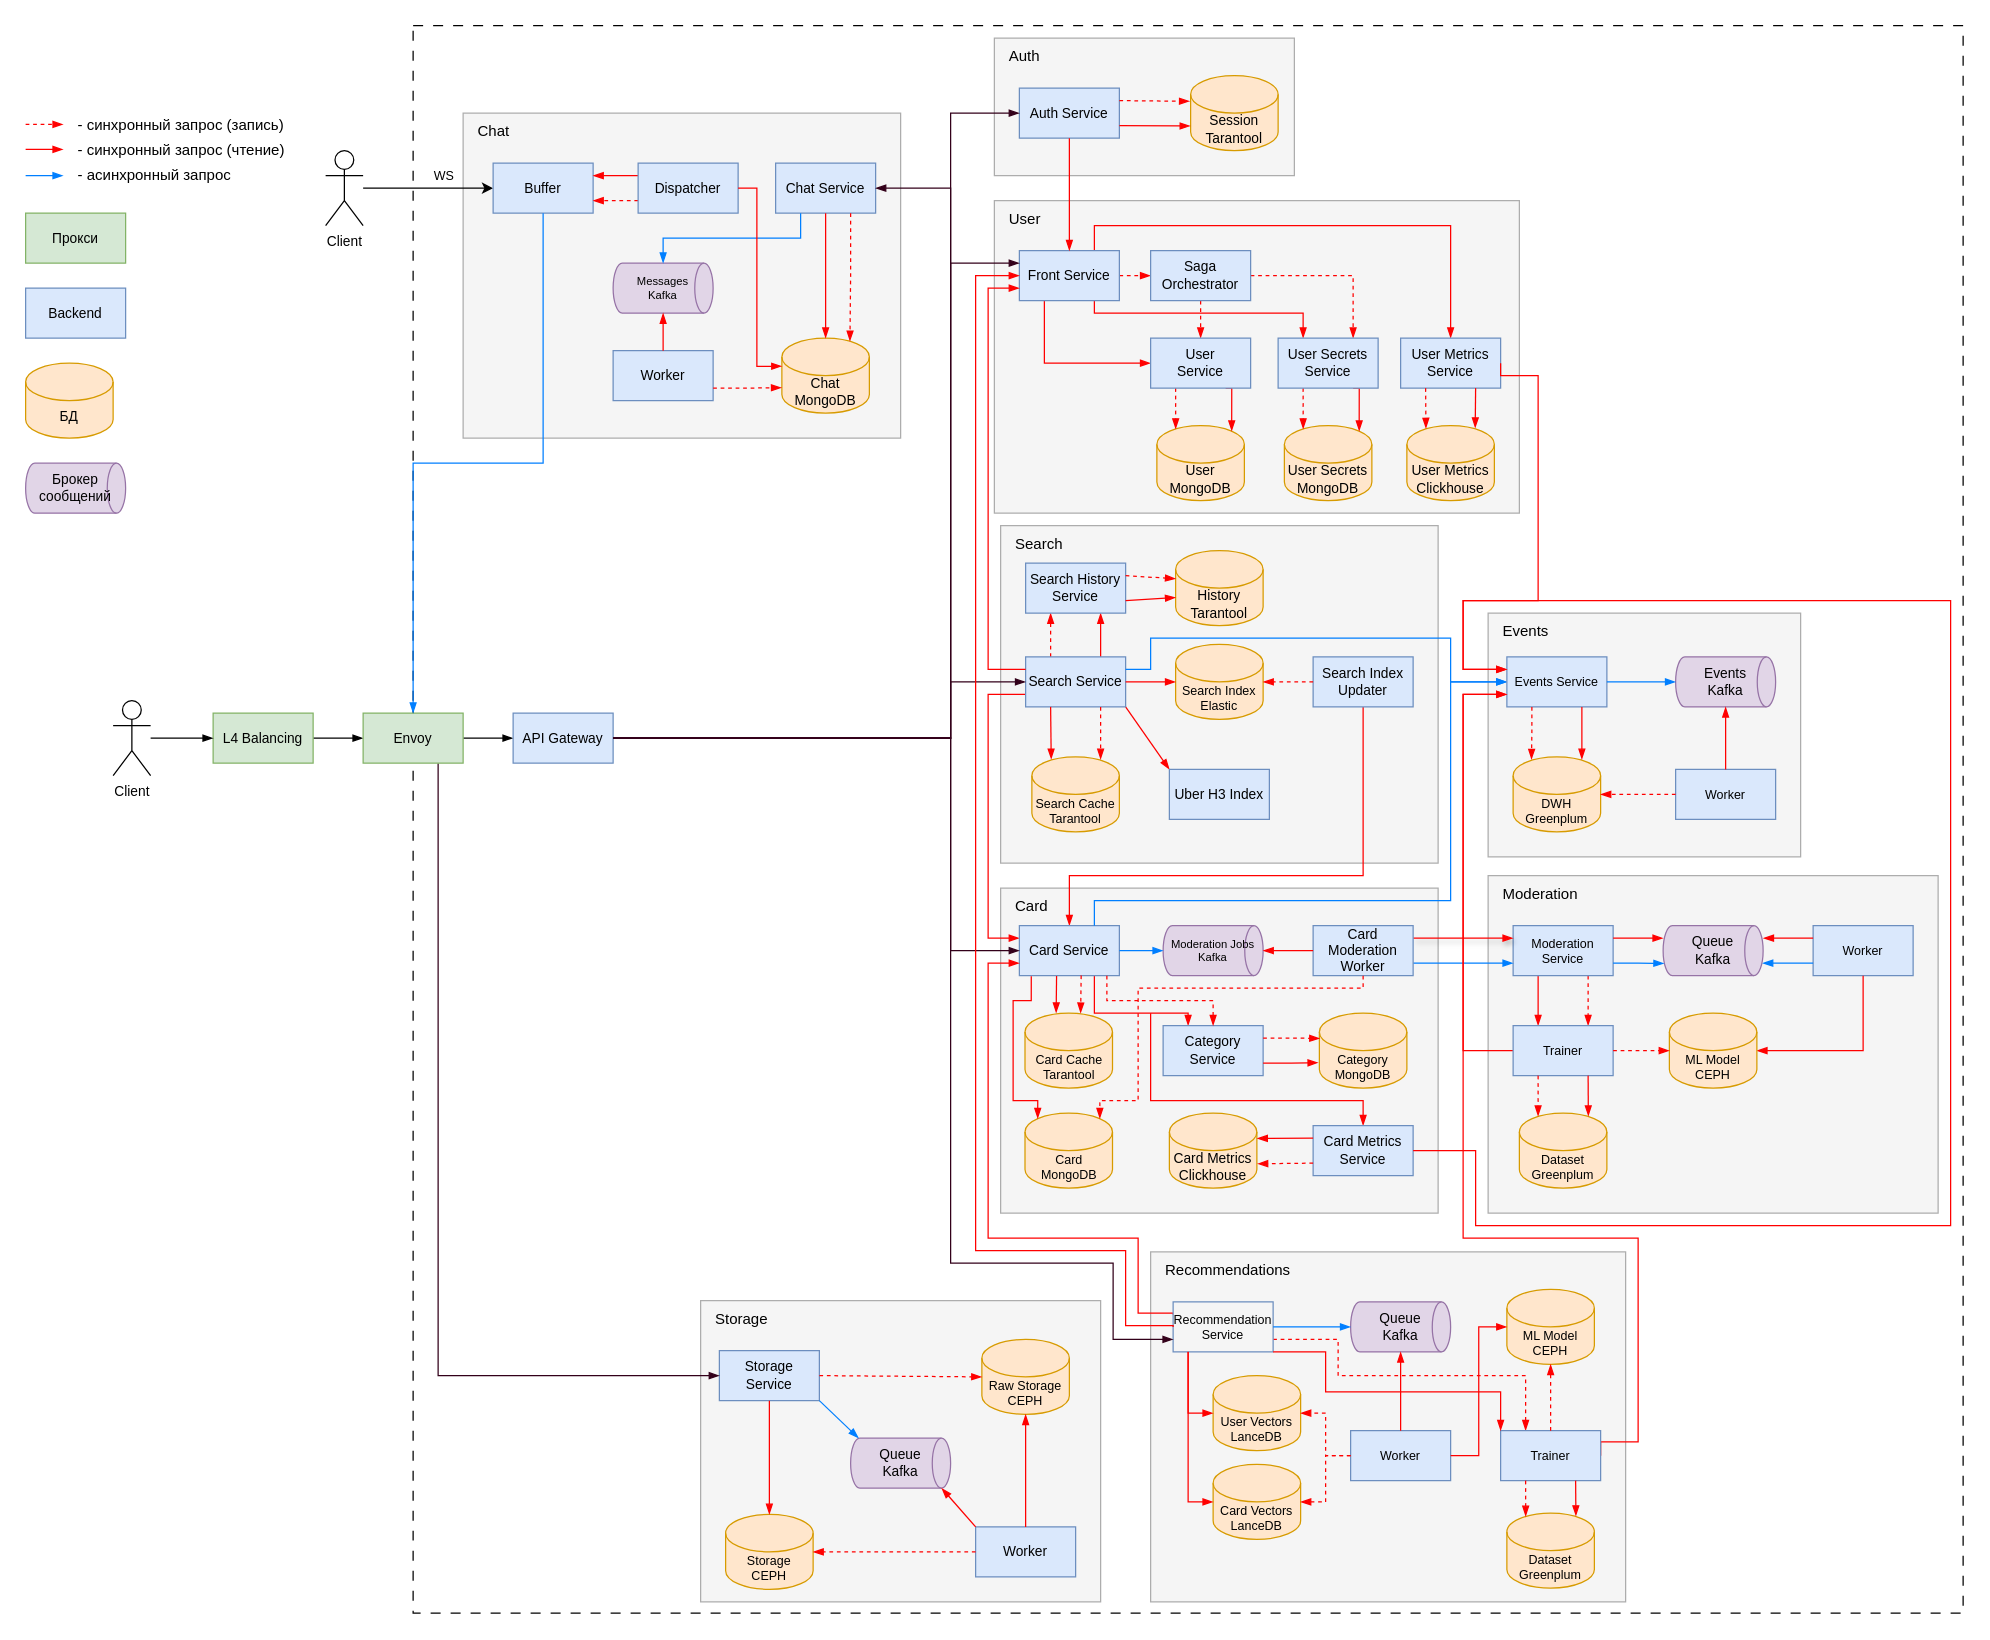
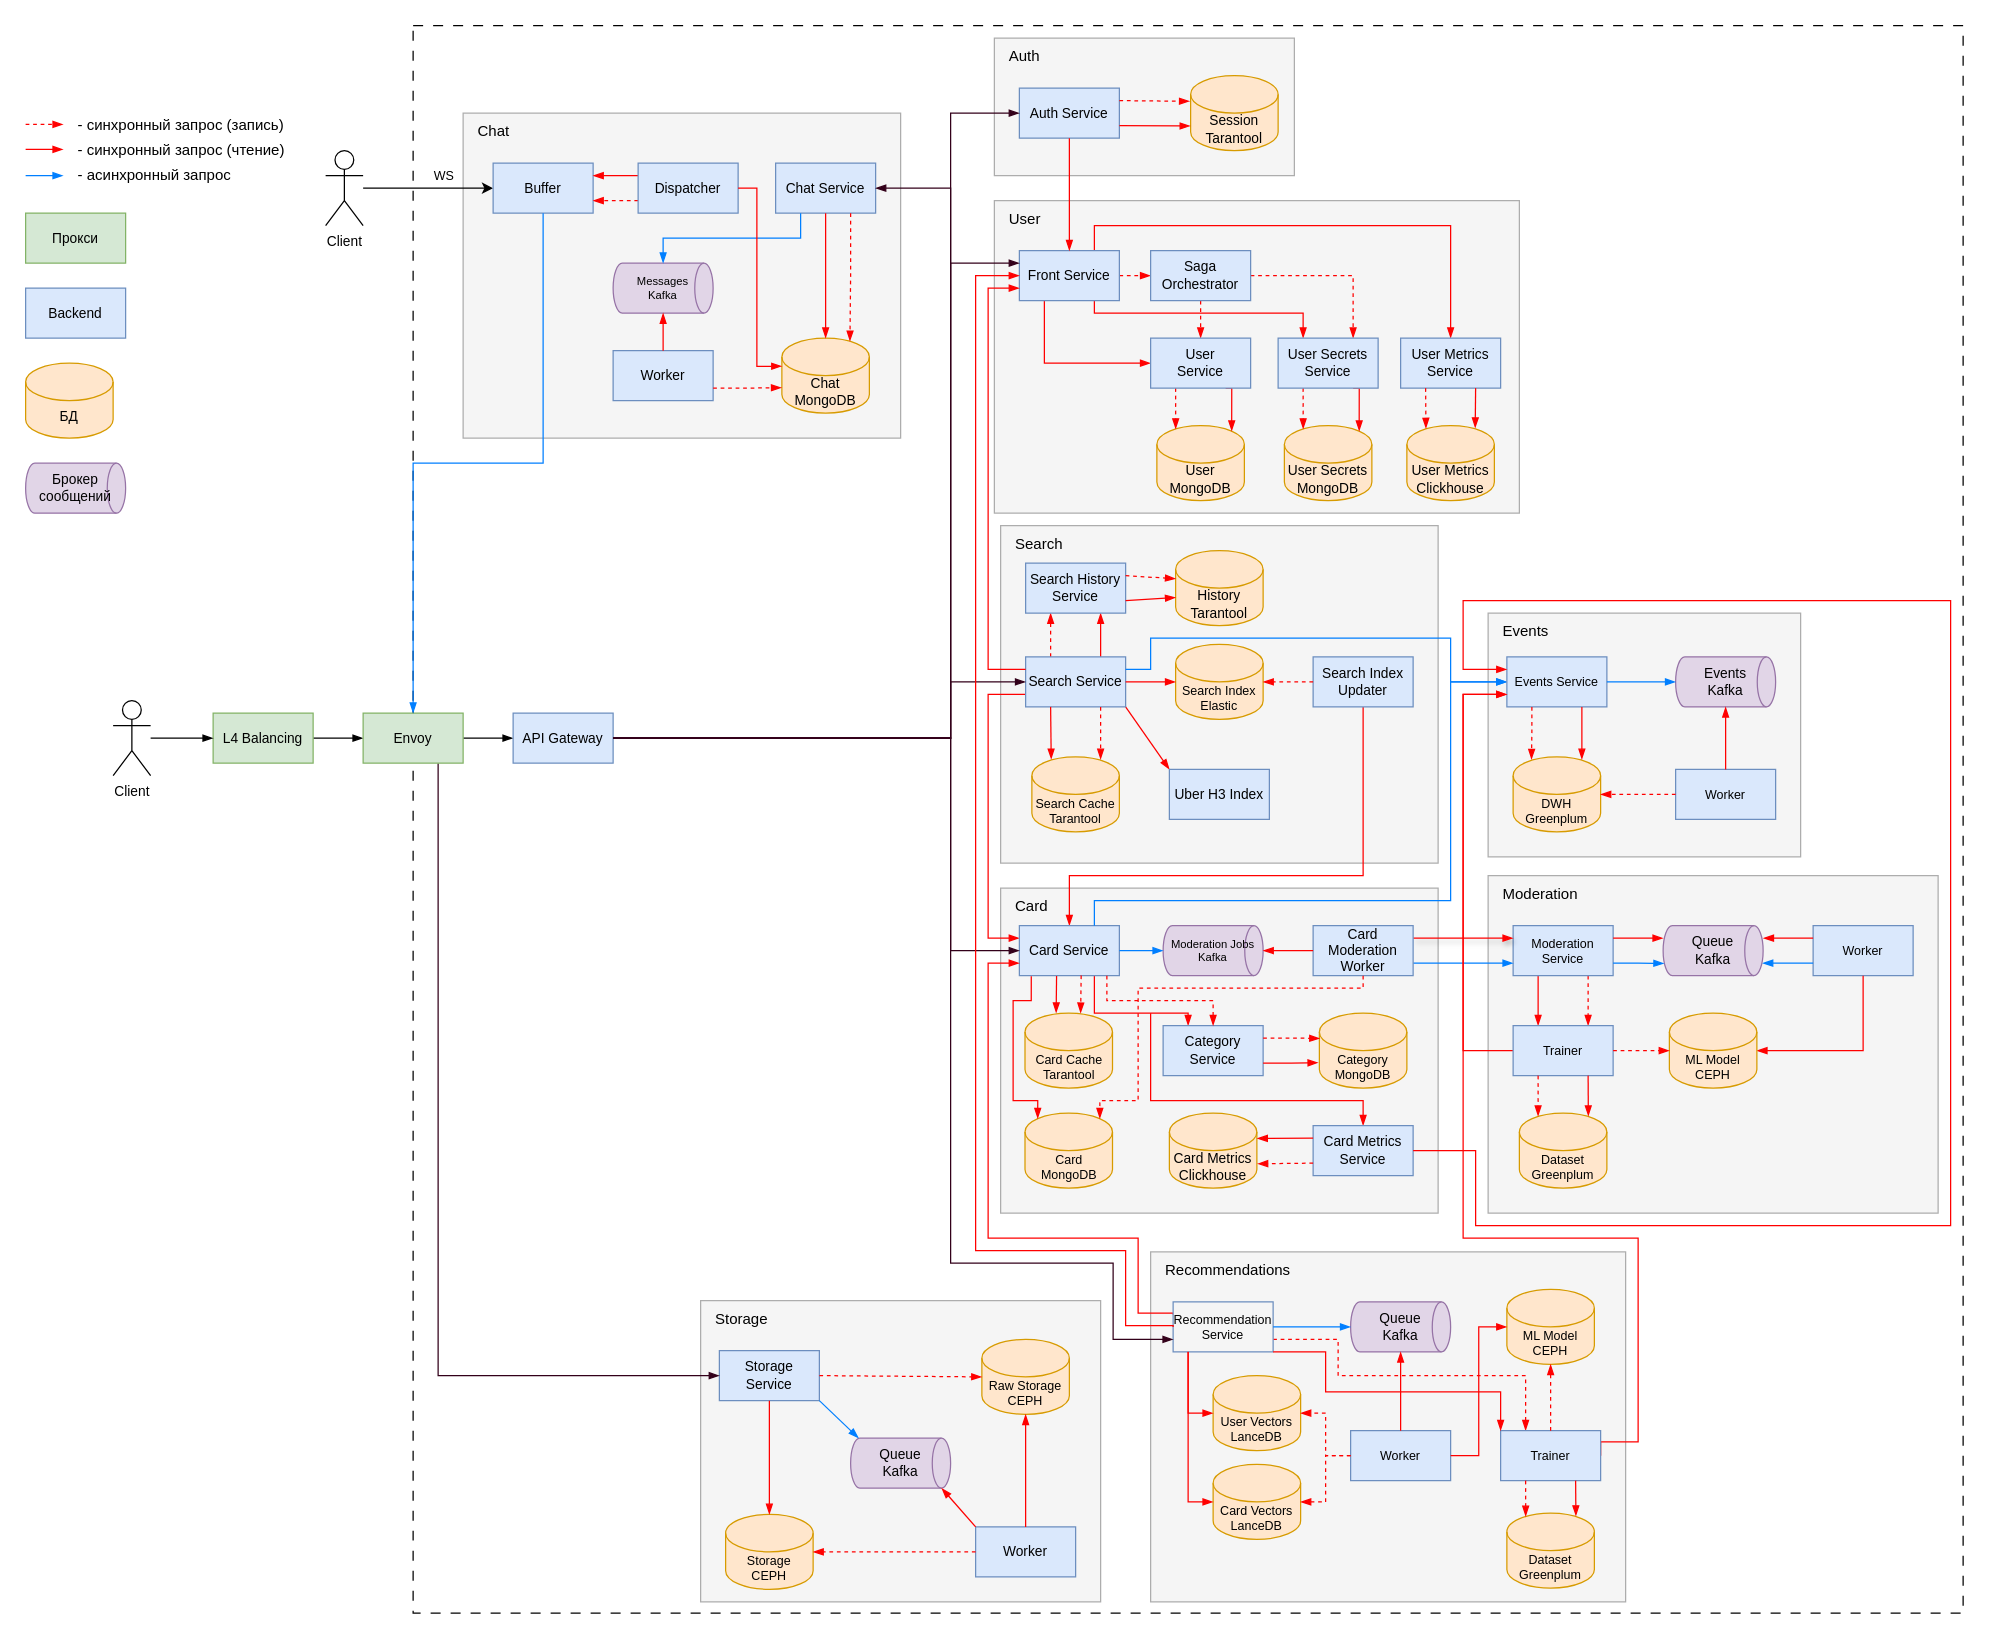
edge "User Metrics Service" -> "Events Service": removed
